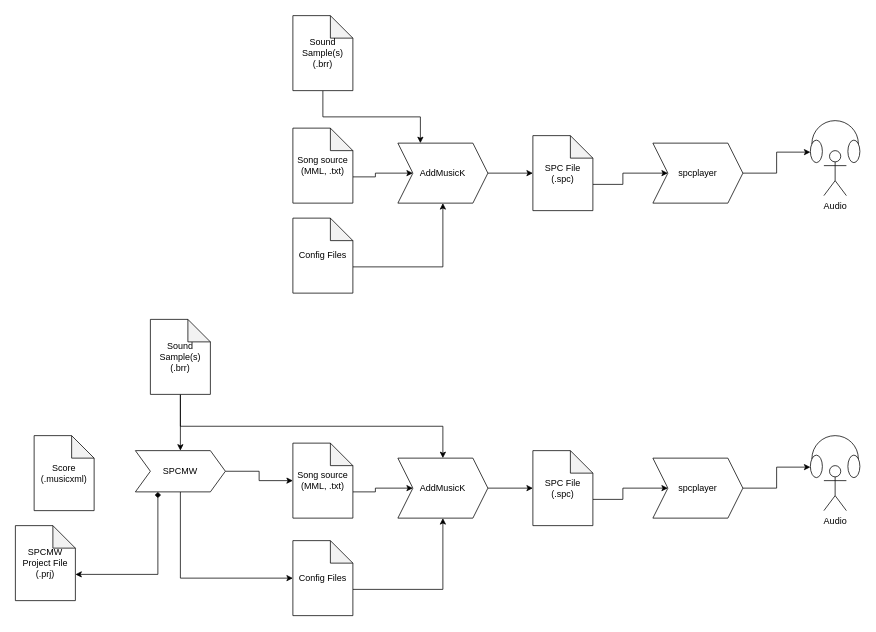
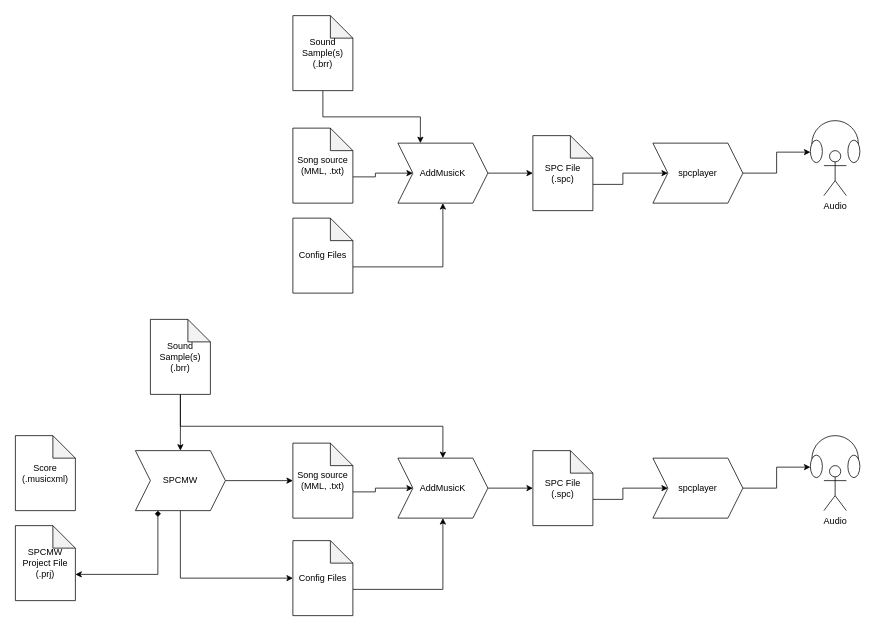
node "SPCMW": size 90x41 -> 90x60
node "Score (.musicxml)": moved (64, 473) -> (45, 473)
